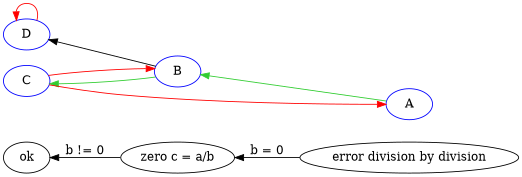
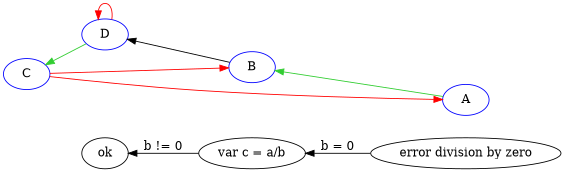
edge "B" -> "C": now "D" -> "C"
node "zero c = a/b": label "zero c = a/b" -> "var c = a/b"
node "error division by division": label "error division by division" -> "error division by zero"
